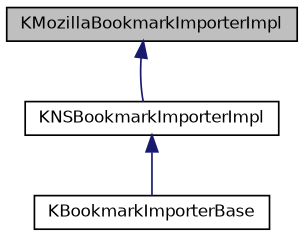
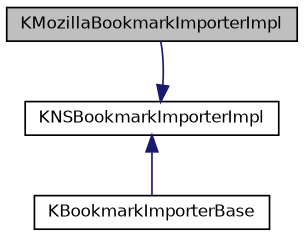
edge "KNSBookmarkImporterImpl" -> "KMozillaBookmarkImporterImpl": reversed
